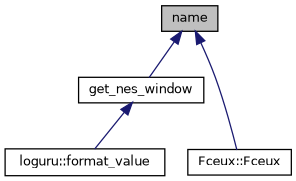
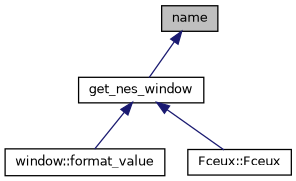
edge "Fceux::Fceux" -> "name": now "Fceux::Fceux" -> "get_nes_window"
node "loguru::format_value": label "loguru::format_value" -> "window::format_value"
